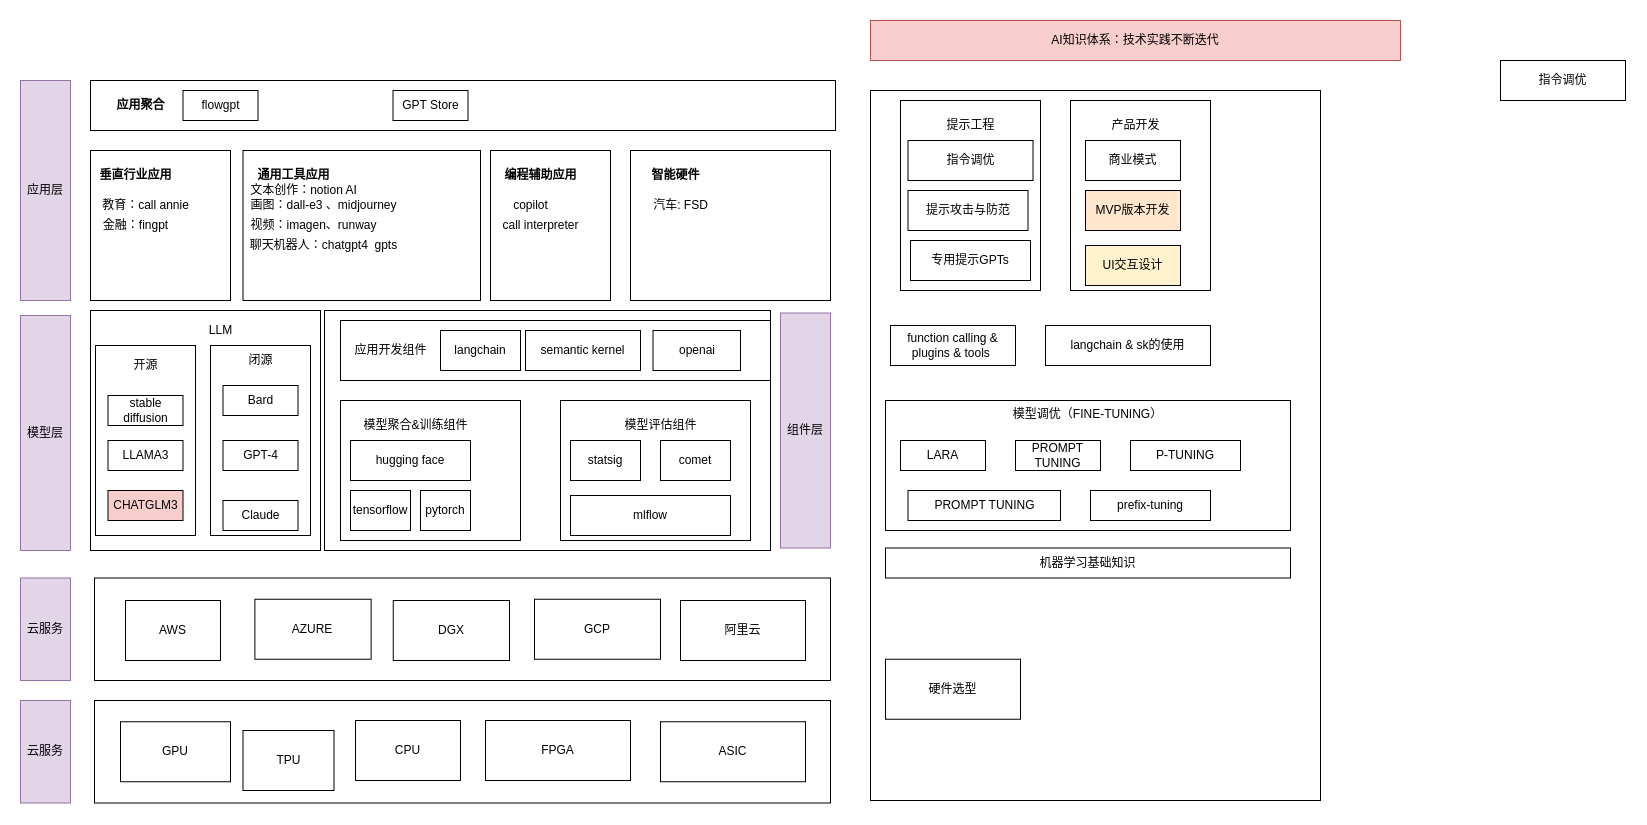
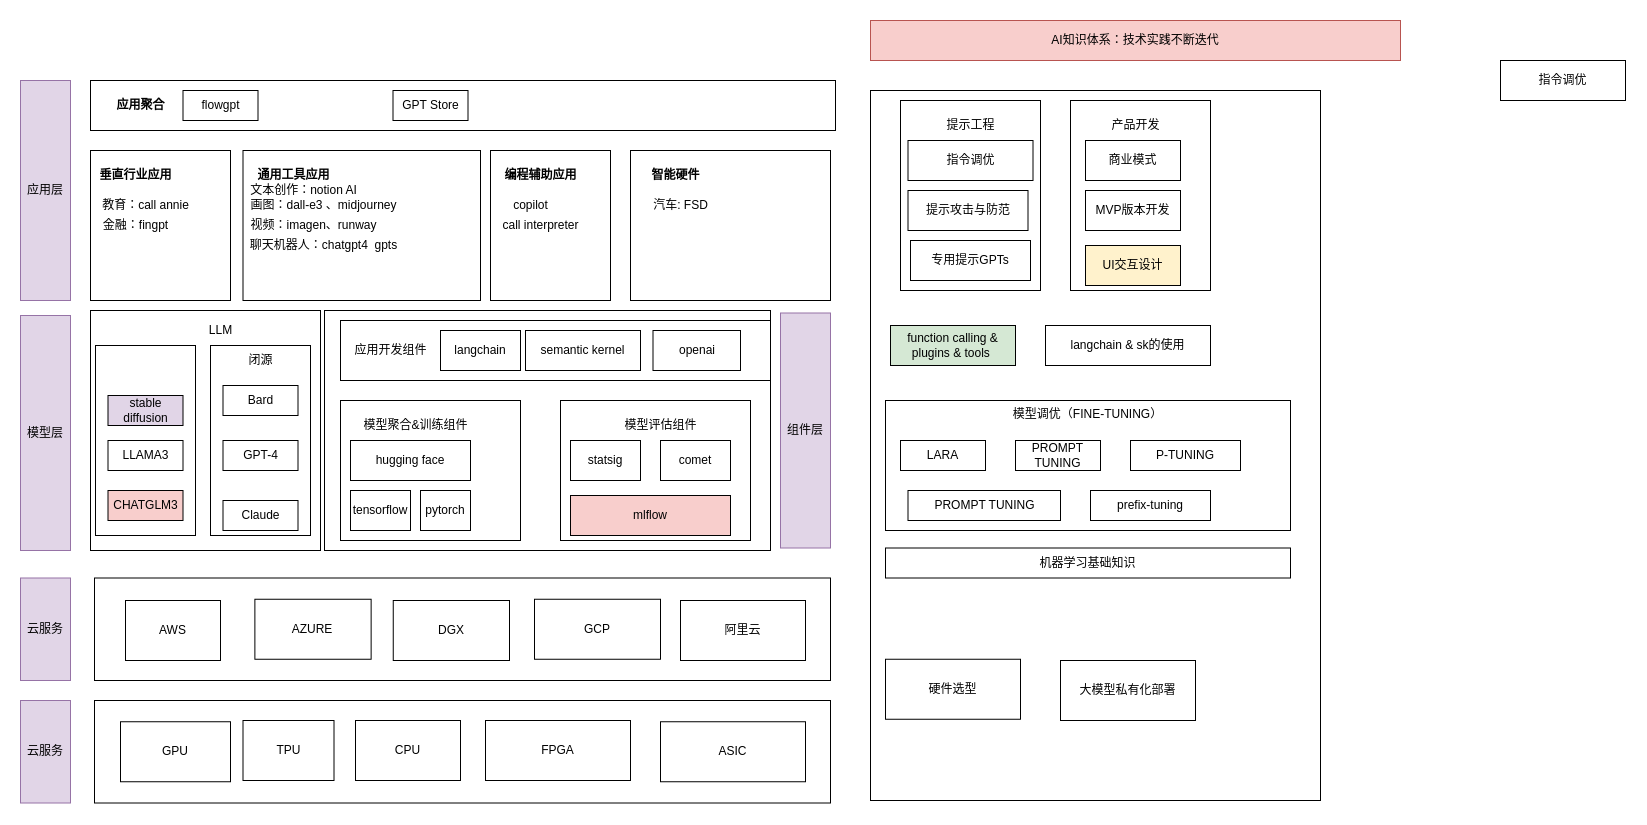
node "MVP版本开发": fillcolor #ffe6cc -> #ffffff
node "function calling & plugins & tools": fillcolor #ffffff -> #d5e8d4
node "开源": removed
node "stable diffusion": fillcolor #ffffff -> #e1d5e7
node "mlflow": fillcolor #ffffff -> #f8cecc
node "大模型私有化部署": added
node "TPU": moved (289, 761) -> (289, 751)
